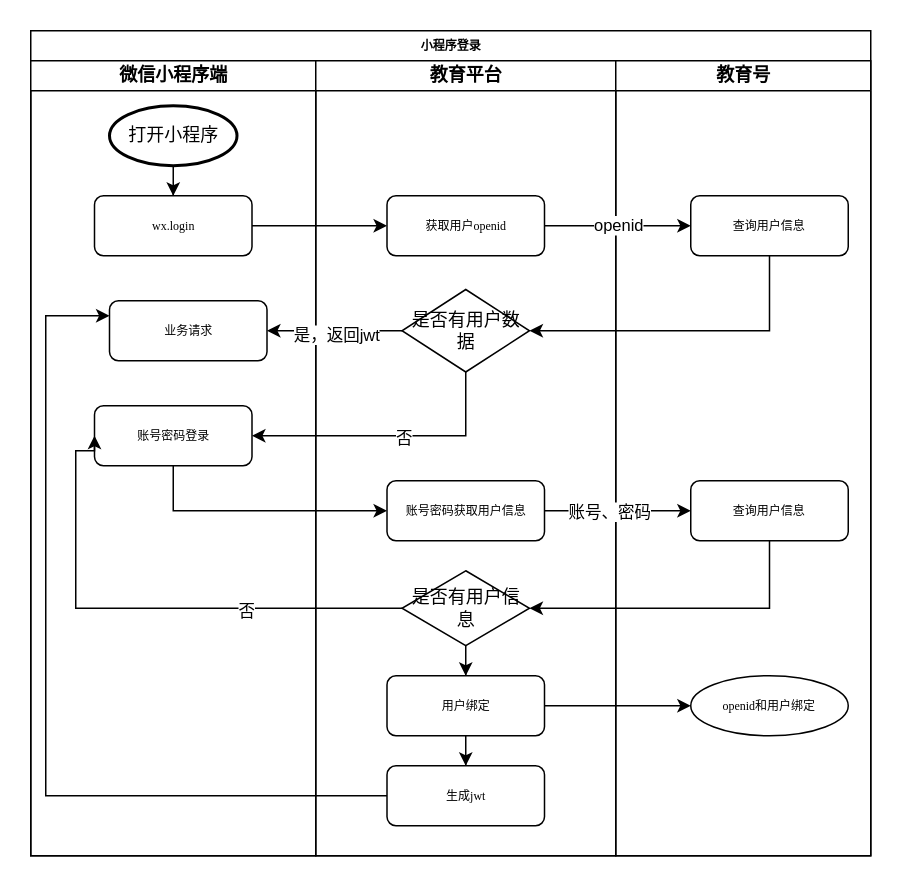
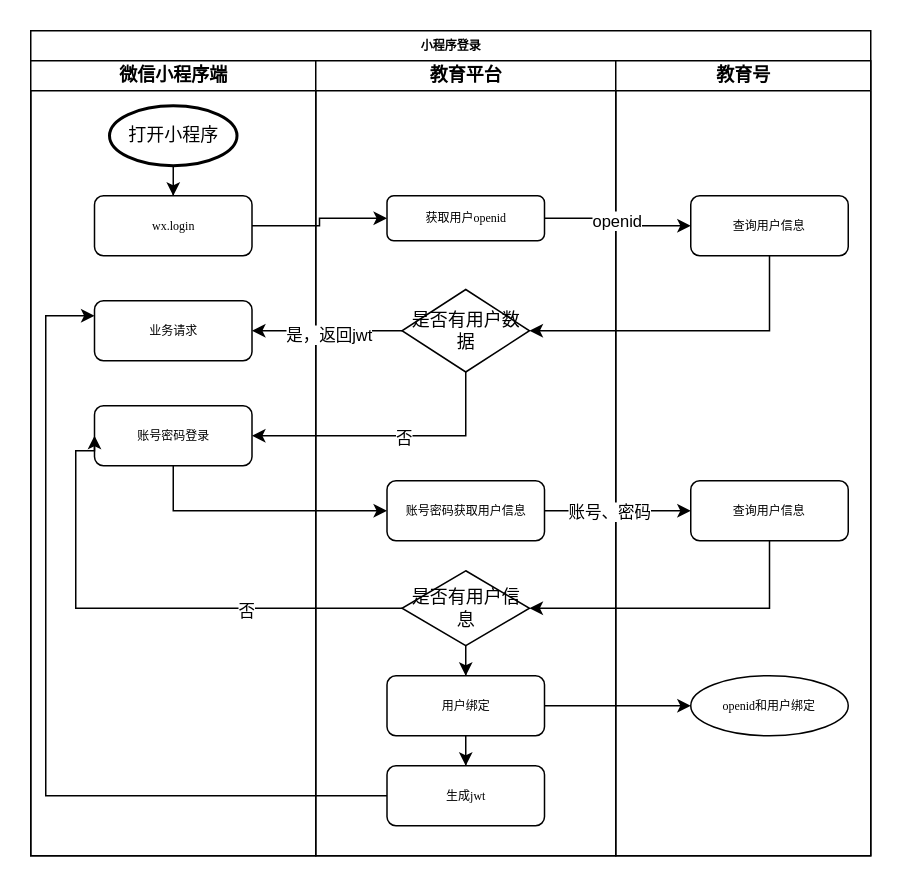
node "获取用户openid": size 158x60 -> 158x45
node "业务请求": moved (188, 331) -> (173, 331)
